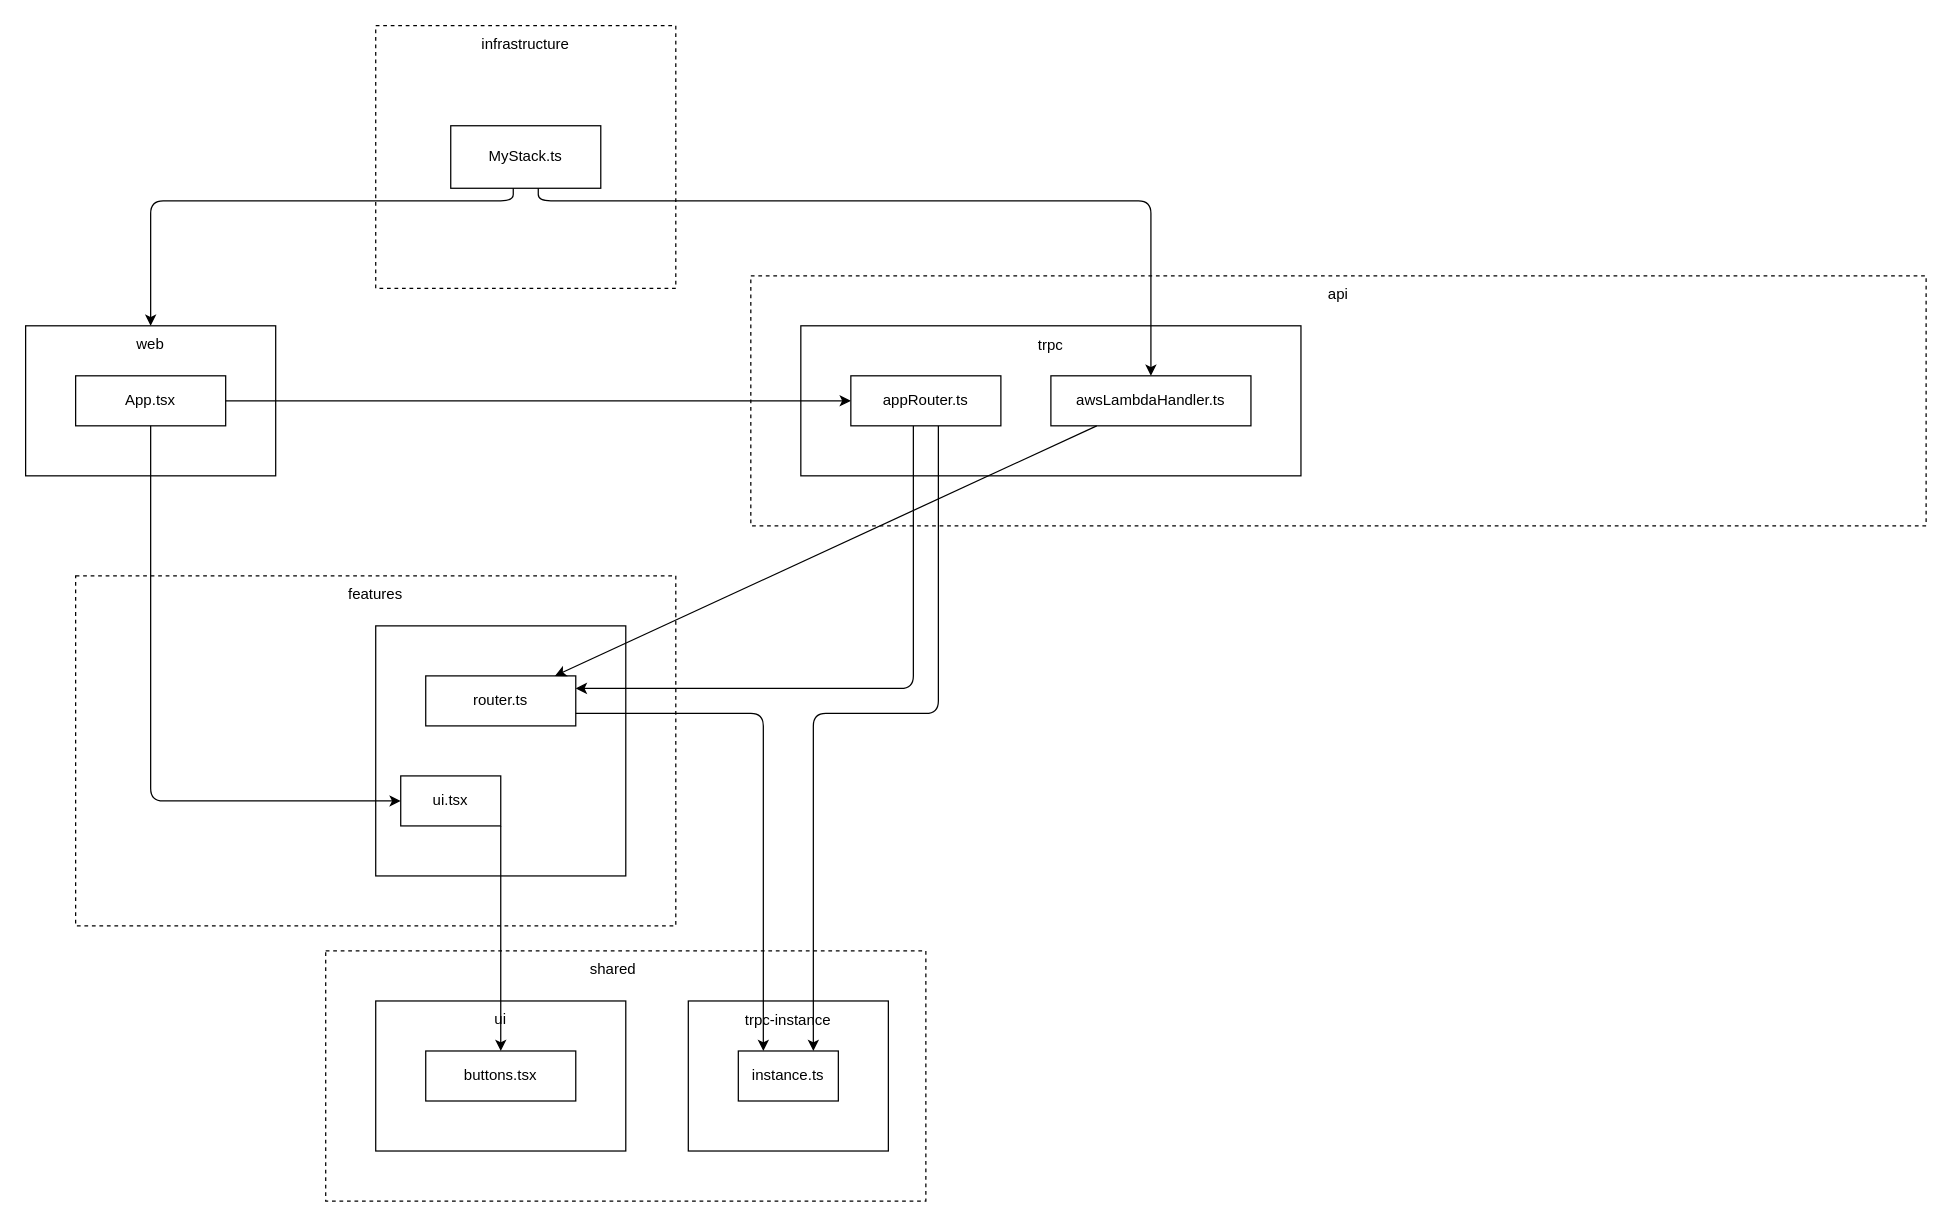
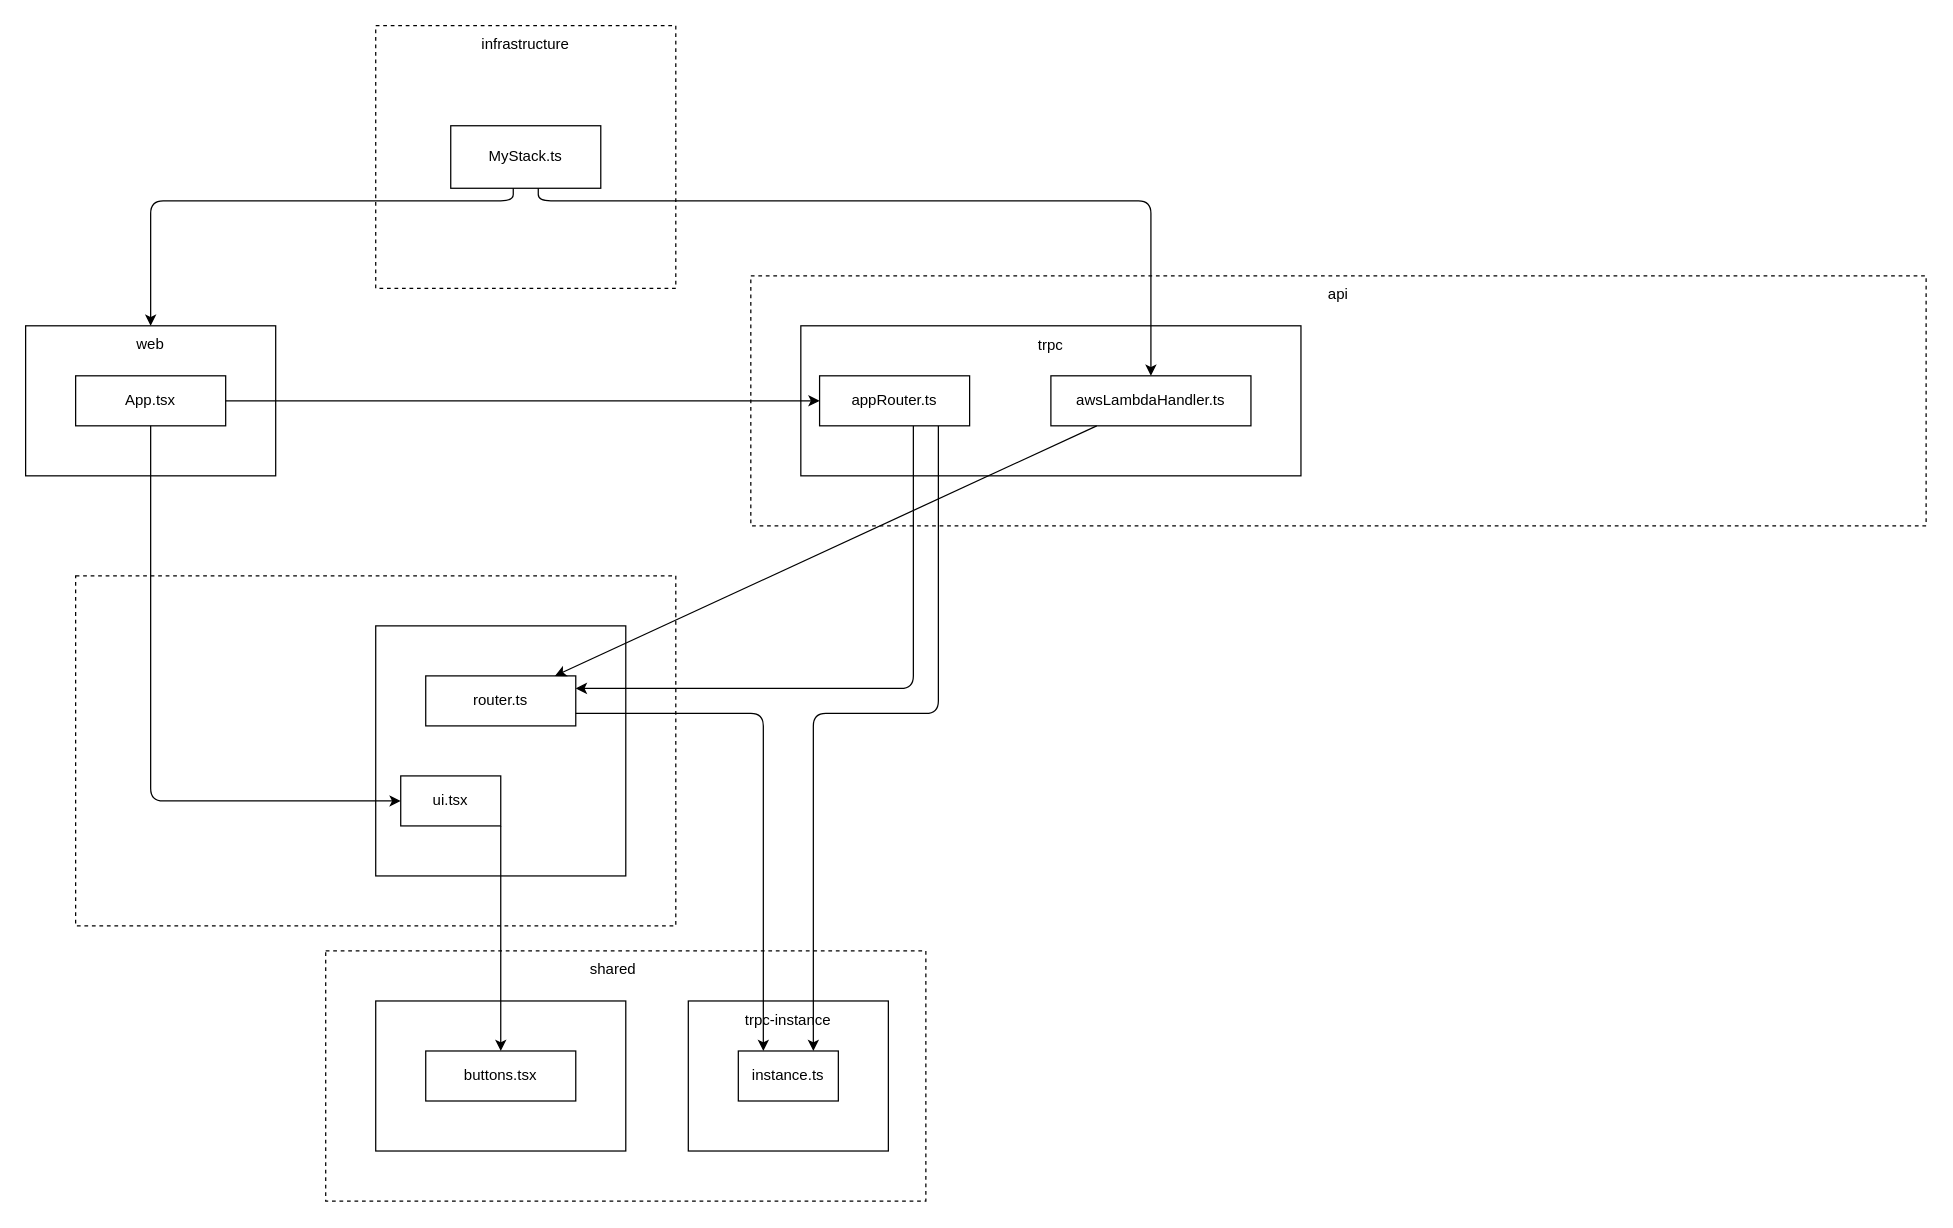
node "appRouter.ts": moved (926, 401) -> (894, 401)
node "features": removed
node "ui": removed
